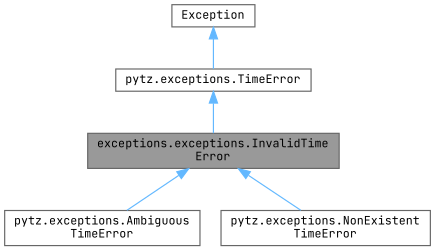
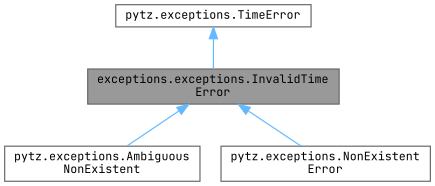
node "Exception": removed
node "pytz.exceptions.Ambiguous TimeError": label "pytz.exceptions.Ambiguous TimeError" -> "pytz.exceptions.Ambiguous NonExistent"
node "pytz.exceptions.NonExistent TimeError": label "pytz.exceptions.NonExistent TimeError" -> "pytz.exceptions.NonExistent Error"
